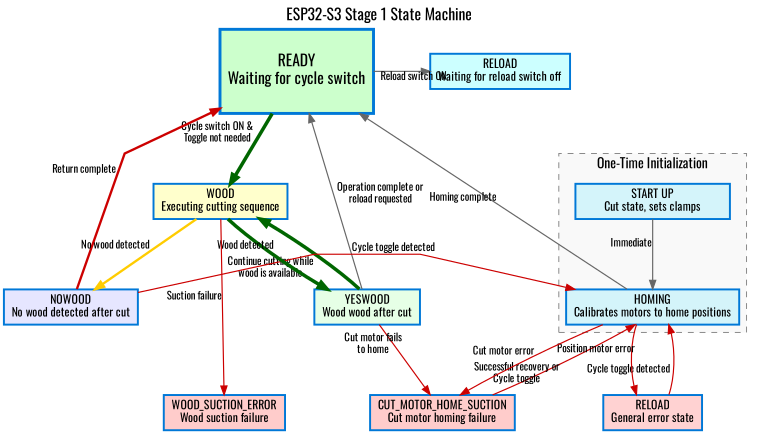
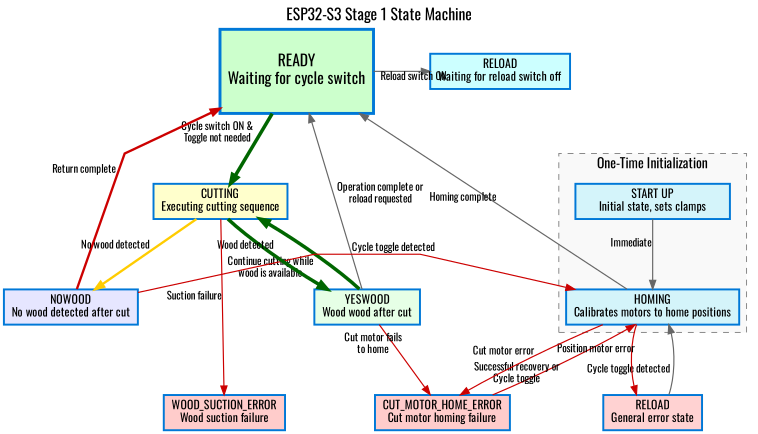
node "WOOD Executing cutting sequence": label "WOOD Executing cutting sequence" -> "CUTTING Executing cutting sequence"
node "START UP Cut state, sets clamps": label "START UP Cut state, sets clamps" -> "START UP Initial state, sets clamps"
edge "RELOAD General error state" -> "HOMING Calibrates motors to home positions": color #cc0000 -> #666666
node "CUT_MOTOR_HOME_SUCTION Cut motor homing failure": label "CUT_MOTOR_HOME_SUCTION Cut motor homing failure" -> "CUT_MOTOR_HOME_ERROR Cut motor homing failure"
